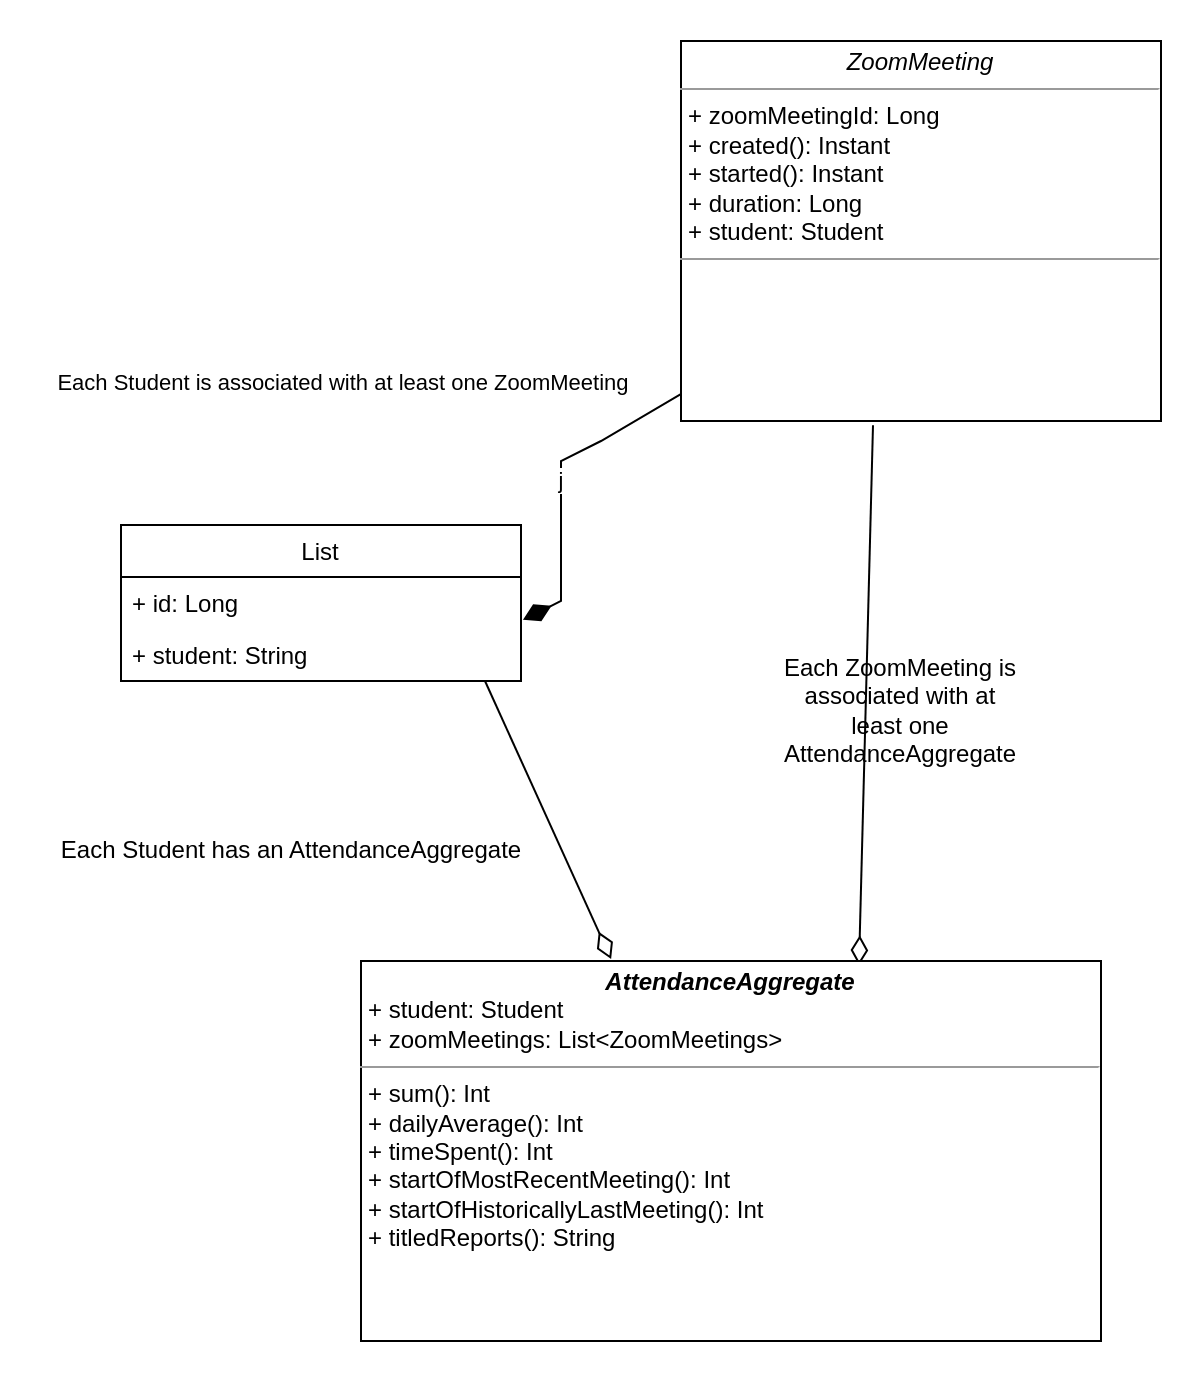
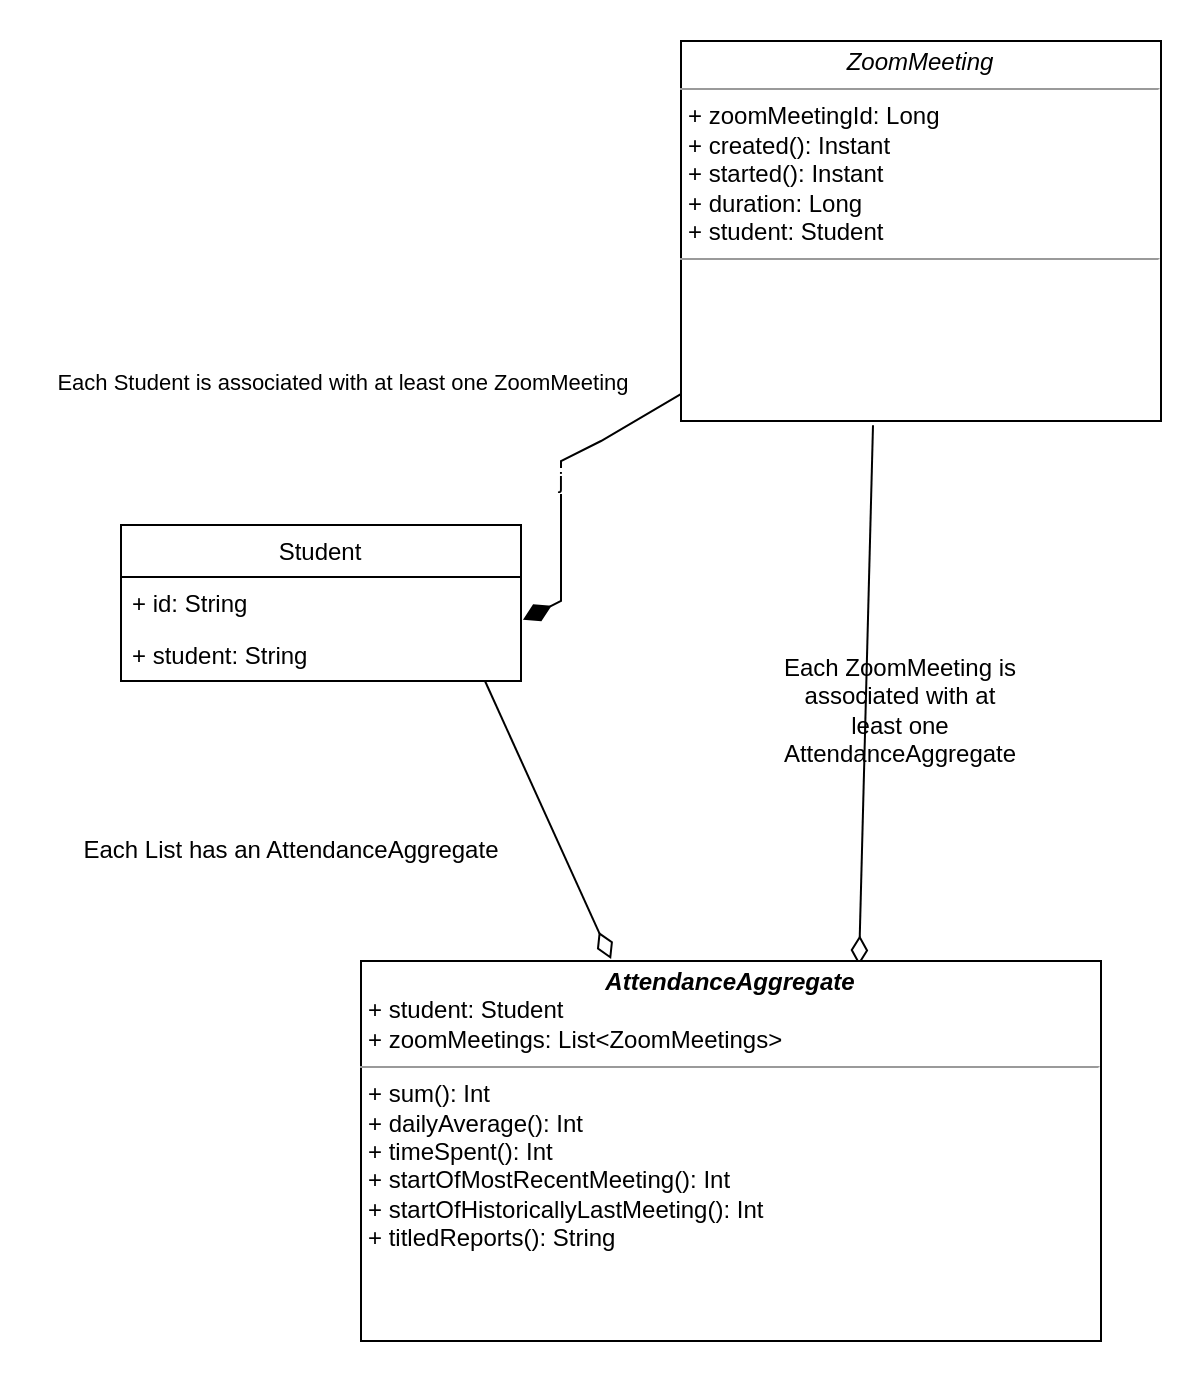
node "List": label "List" -> "Student"
node "+ id: Long": label "+ id: Long" -> "+ id: String"
node "Each Student has an AttendanceAggregate": label "Each Student has an AttendanceAggregate" -> "Each List has an AttendanceAggregate"
